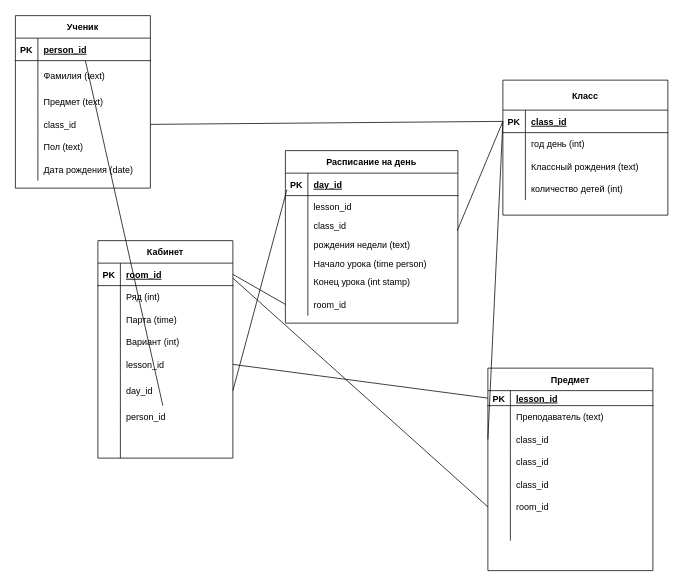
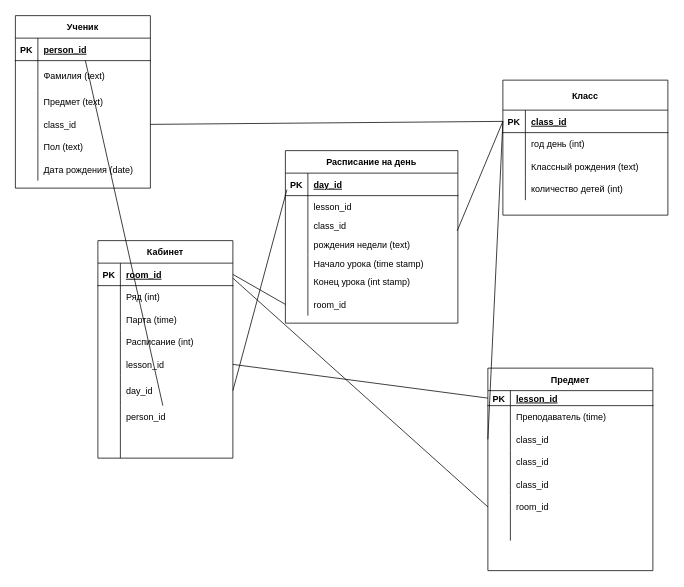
node "Начало урока (time person)": label "Начало урока (time person)" -> "Начало урока (time stamp)"
node "Вариант (int)": label "Вариант (int)" -> "Расписание (int)"
node "Преподаватель (text)": label "Преподаватель (text)" -> "Преподаватель (time)"
